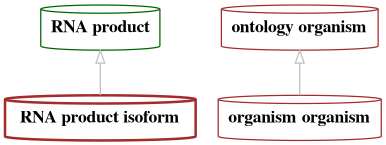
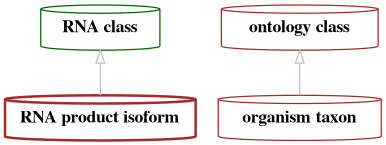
node "RNA product": label "RNA product" -> "RNA class"
node "ontology organism": label "ontology organism" -> "ontology class"
node "organism organism": label "organism organism" -> "organism taxon"
